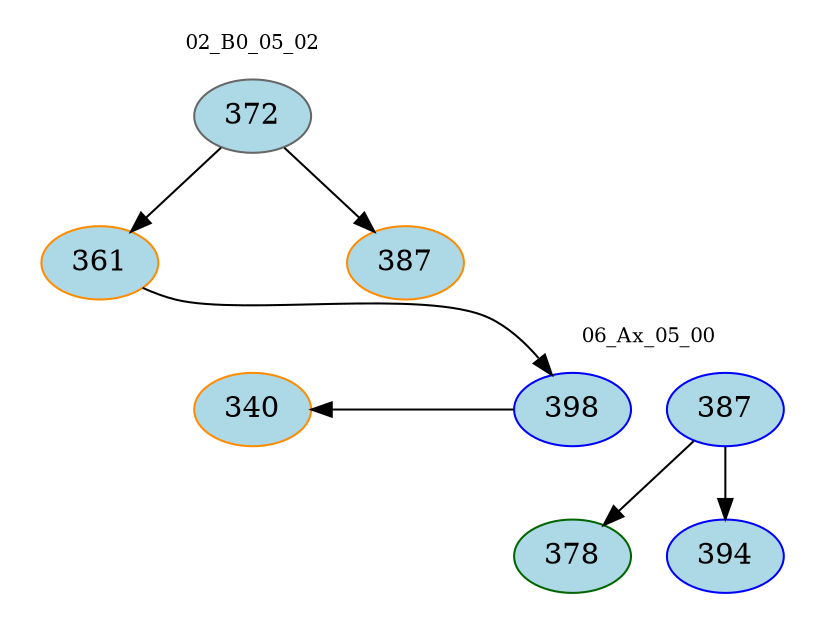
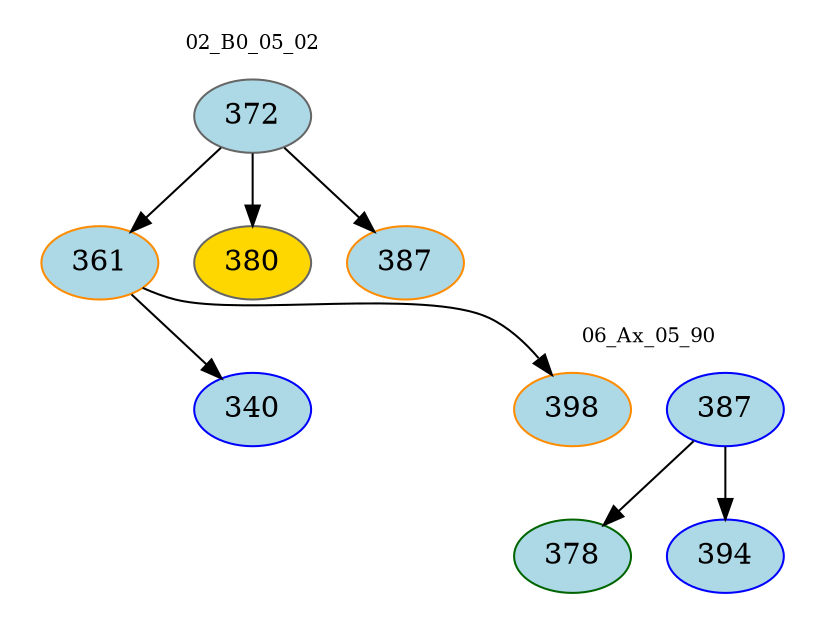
node "380": added
cluster "06_Ax_05_00": label "06_Ax_05_00" -> "06_Ax_05_90"
node "340": color darkorange -> blue
edge "398" -> "340": now "361" -> "340"
node "398": color blue -> darkorange
